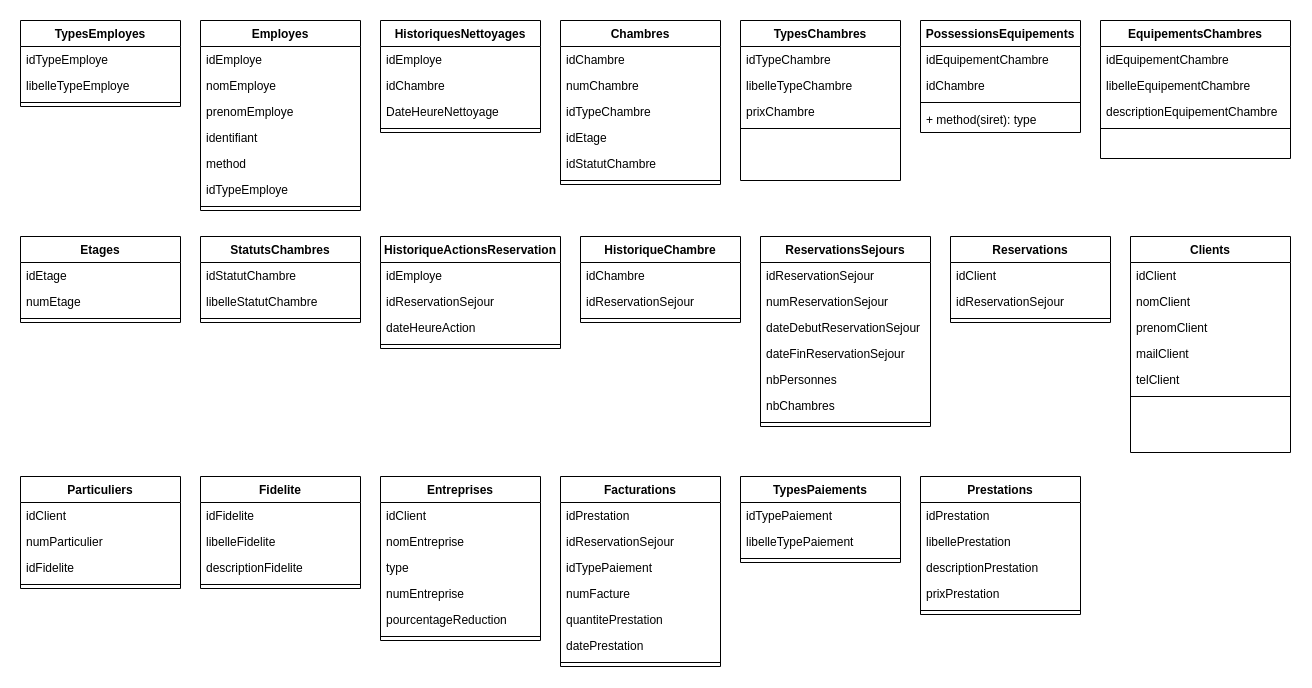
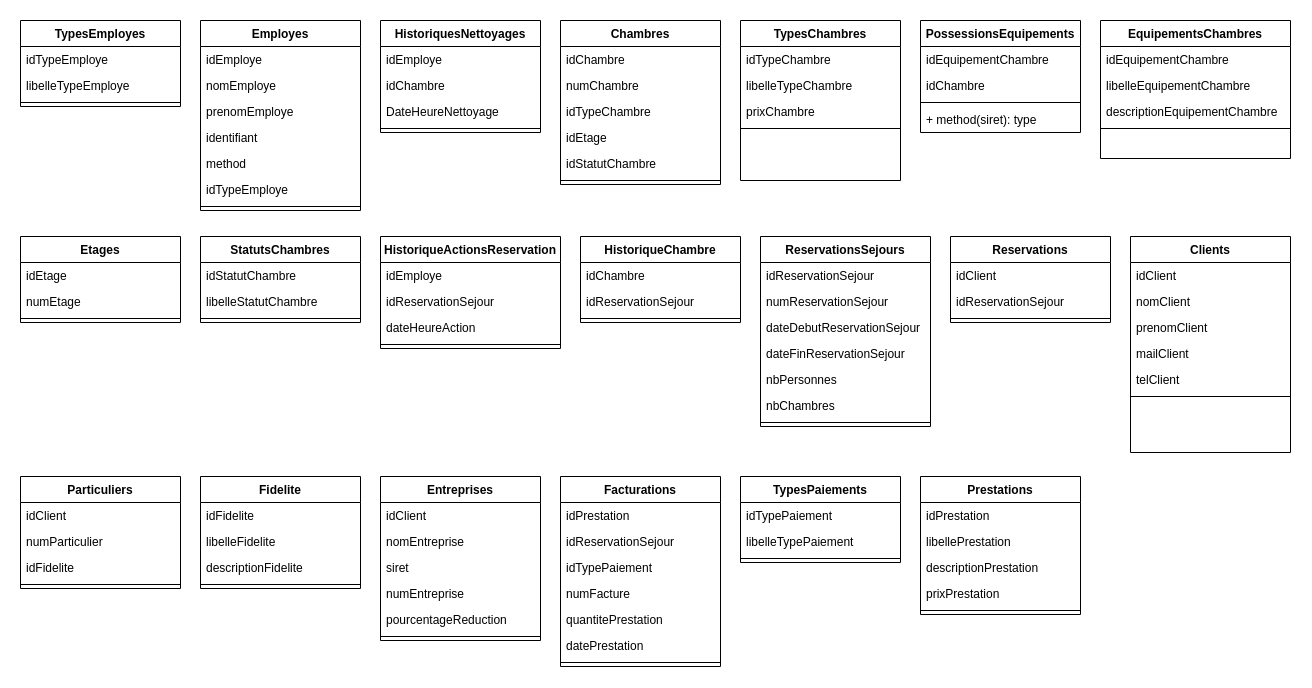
node "type": label "type" -> "siret"
